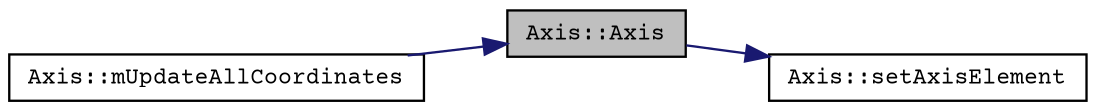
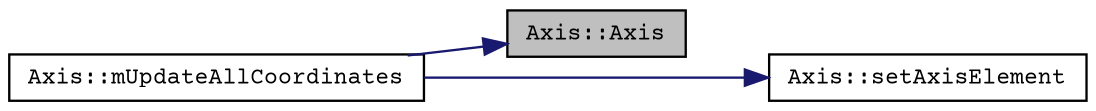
edge "Axis::Axis" -> "Axis::setAxisElement": now "Axis::mUpdateAllCoordinates" -> "Axis::setAxisElement"
